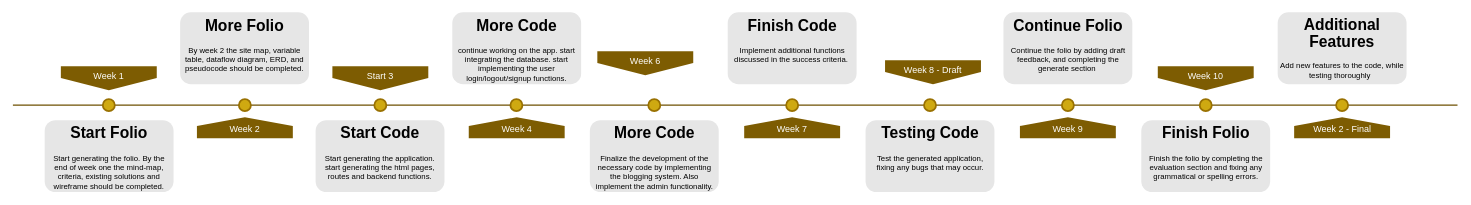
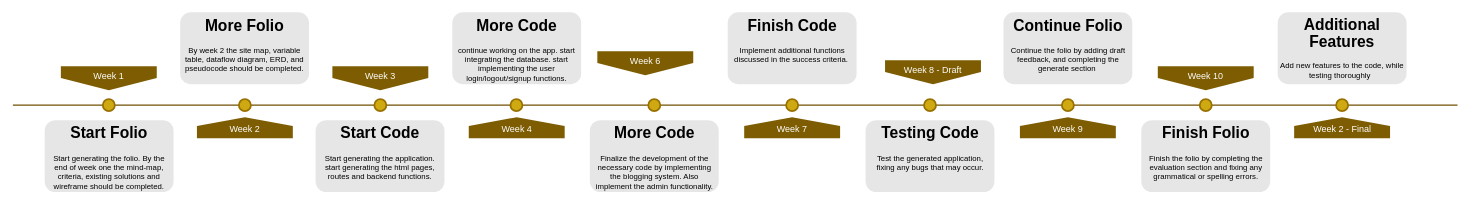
node "Start 3": label "Start 3" -> "Week 3"
